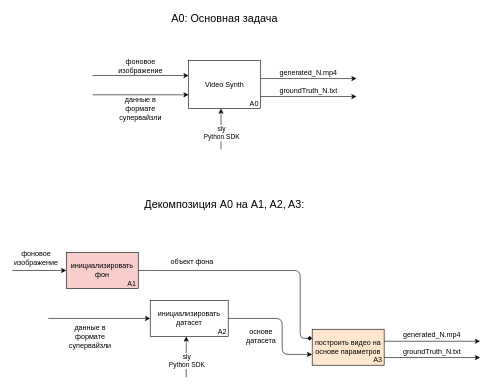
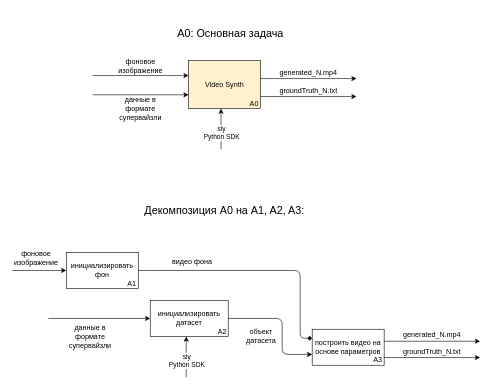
node "A0: Основная задача": moved (225, 18) -> (231, 33)
node "Video Synth": fillcolor #ffffff -> #fff2cc
node "Декомпозиция A0 на A1, A2, A3:": moved (225, 204) -> (225, 210)
node "объект фона": label "объект фона" -> "видео фона"
node "инициализировать фон": fillcolor #f8cecc -> #ffffff
node "основе датасета": label "основе датасета" -> "объект датасета"
node "построить видео на основе параметров": fillcolor #ffe6cc -> #ffffff
